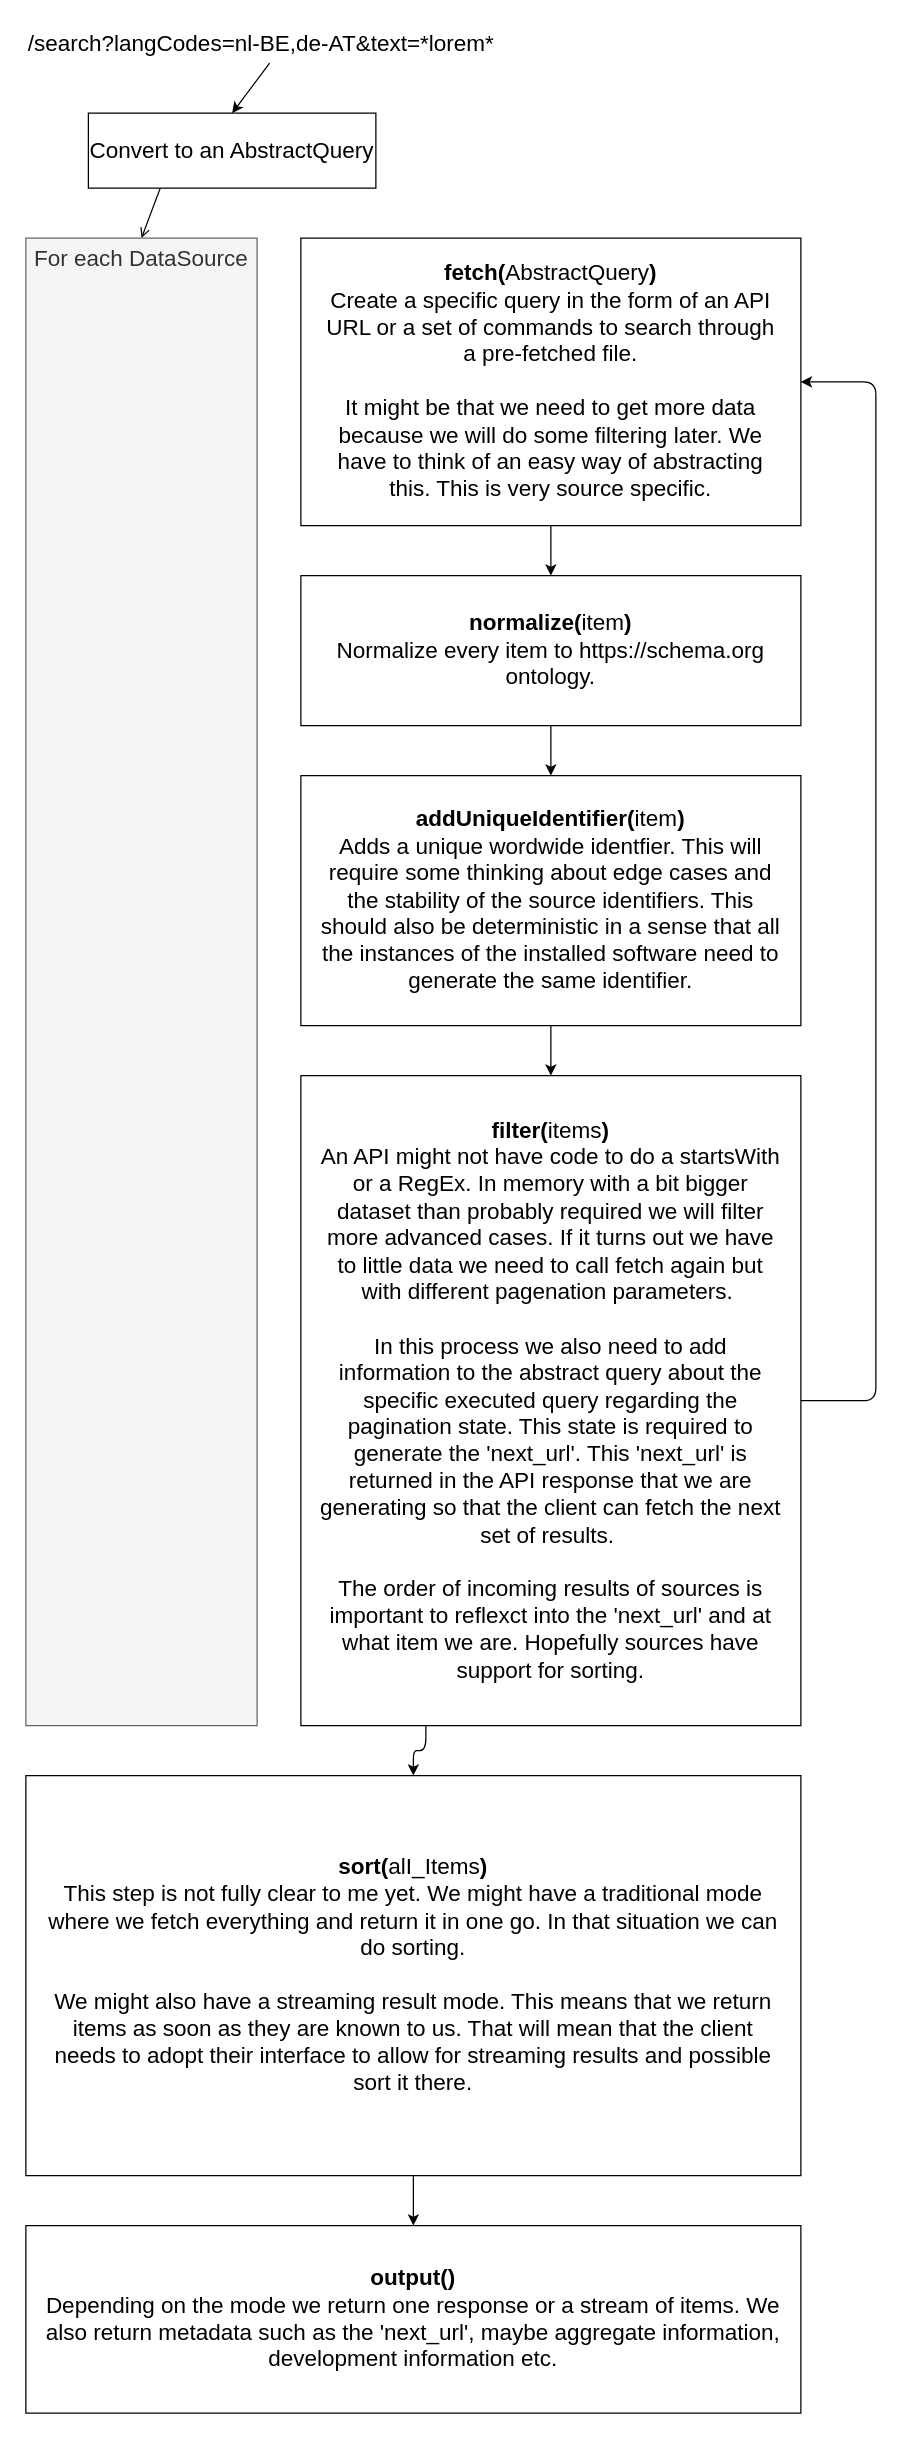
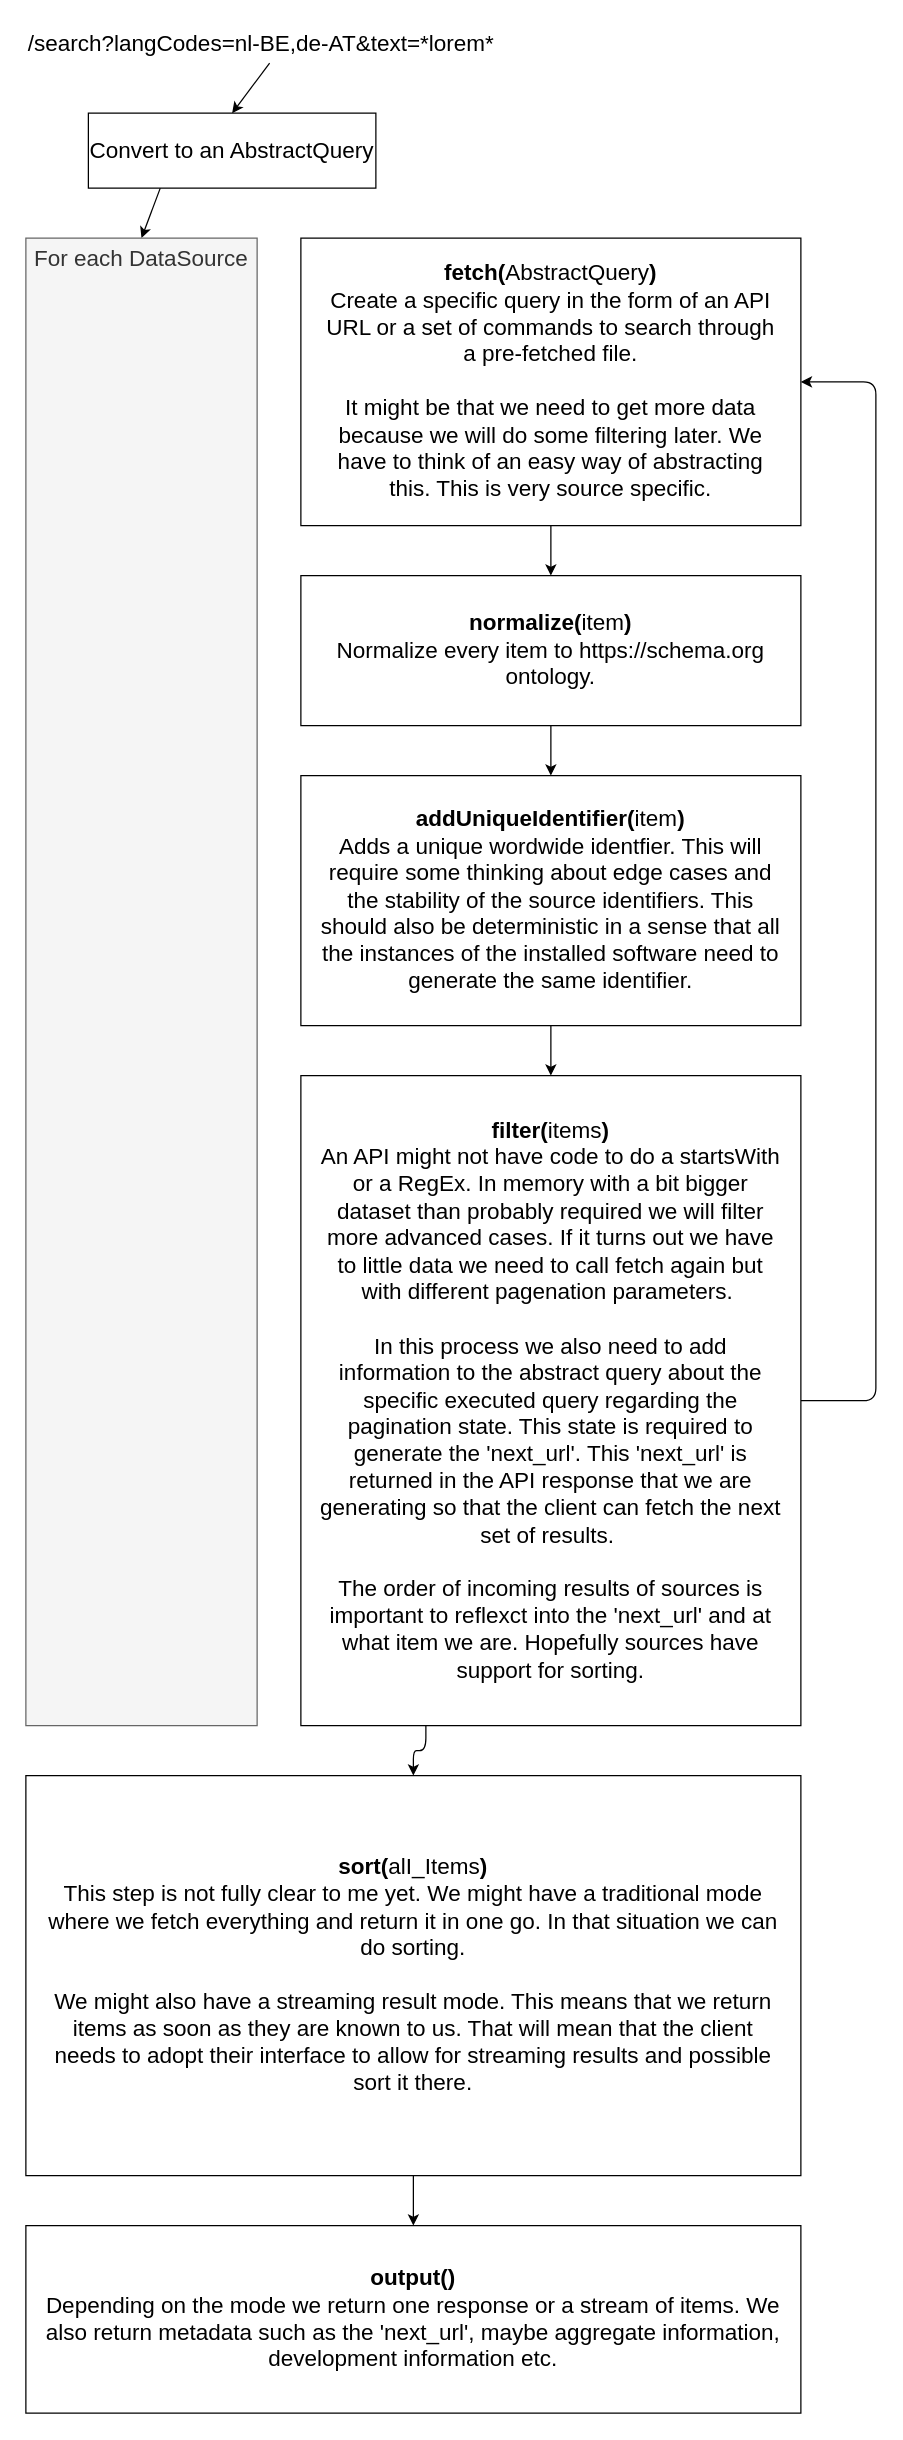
edge "Convert to an AbstractQuery" -> "For each DataSource": arrowhead open -> classic
